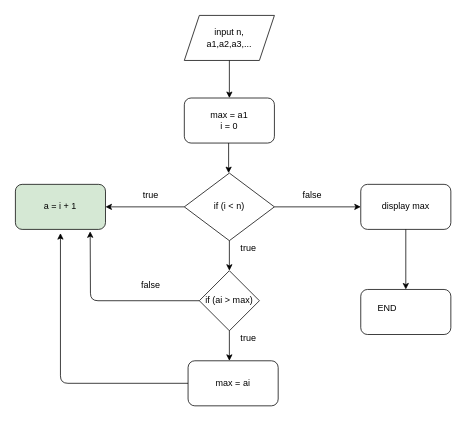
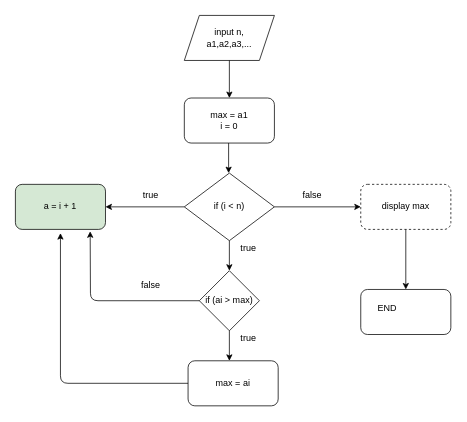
node "display max": style solid -> dashed
